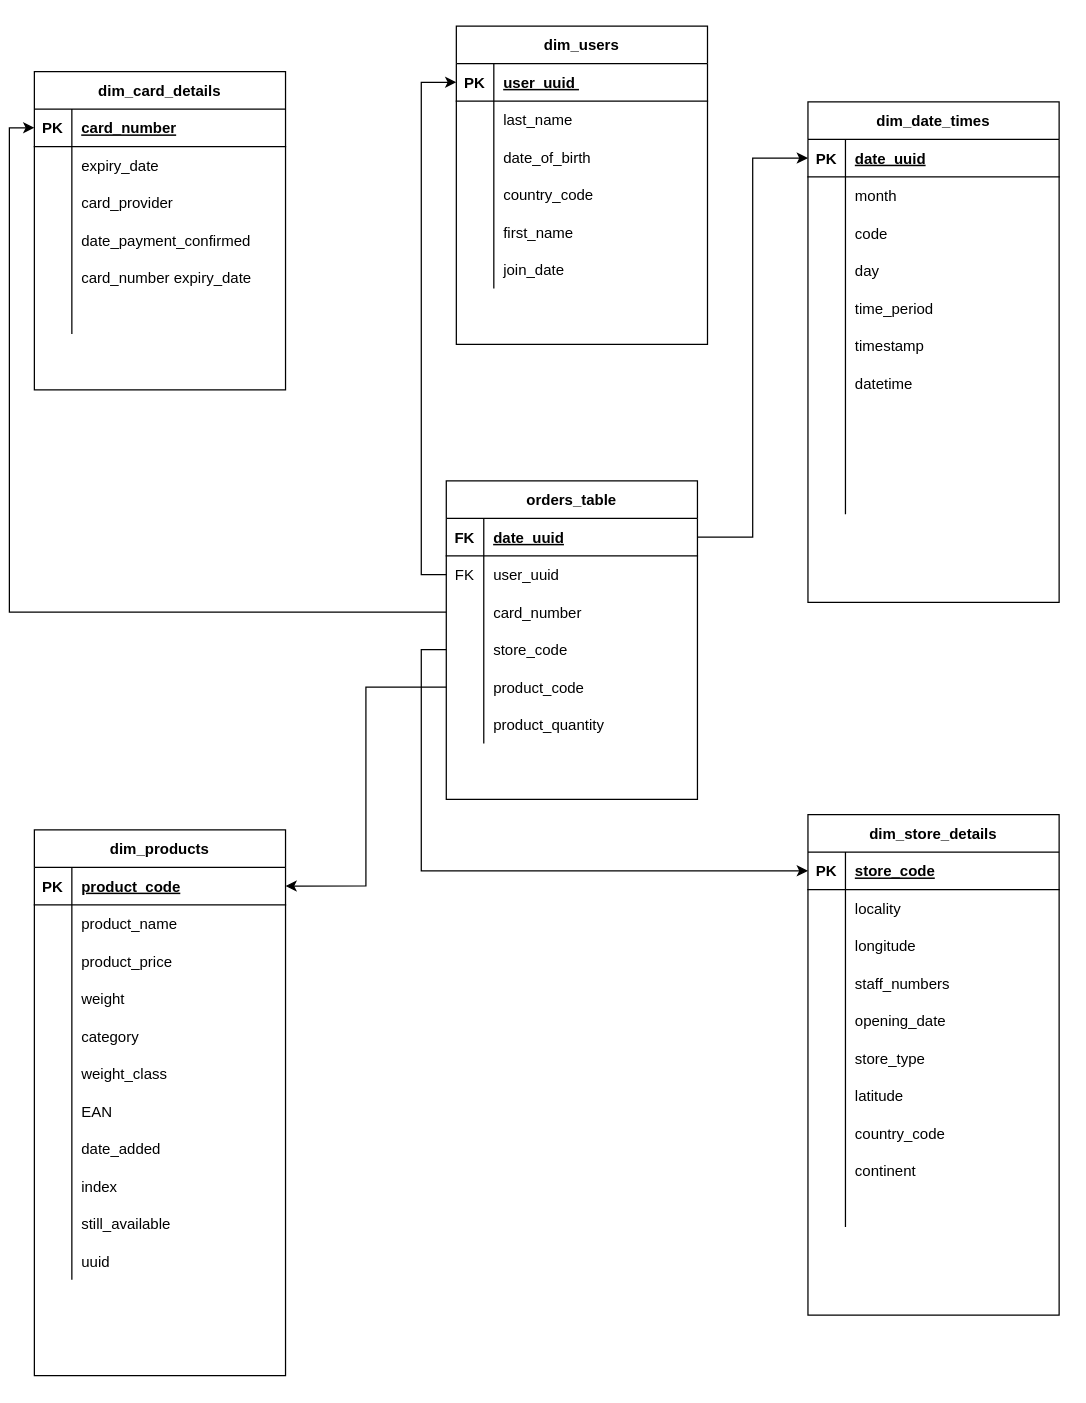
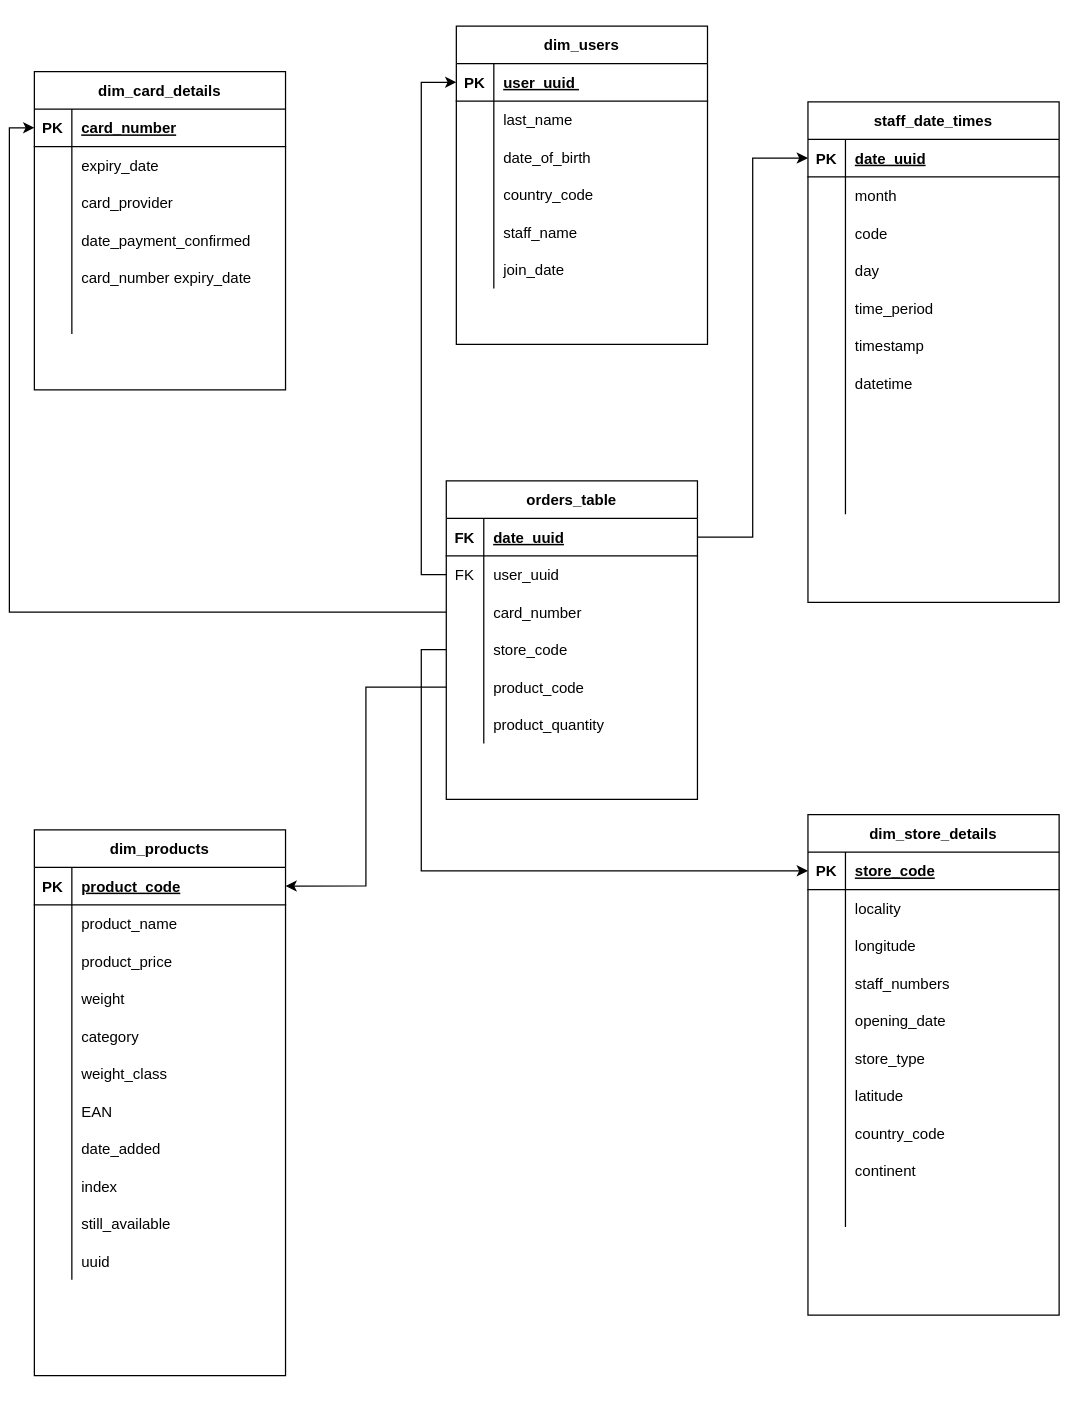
node "dim_date_times": label "dim_date_times" -> "staff_date_times"
node "first_name": label "first_name" -> "staff_name"
